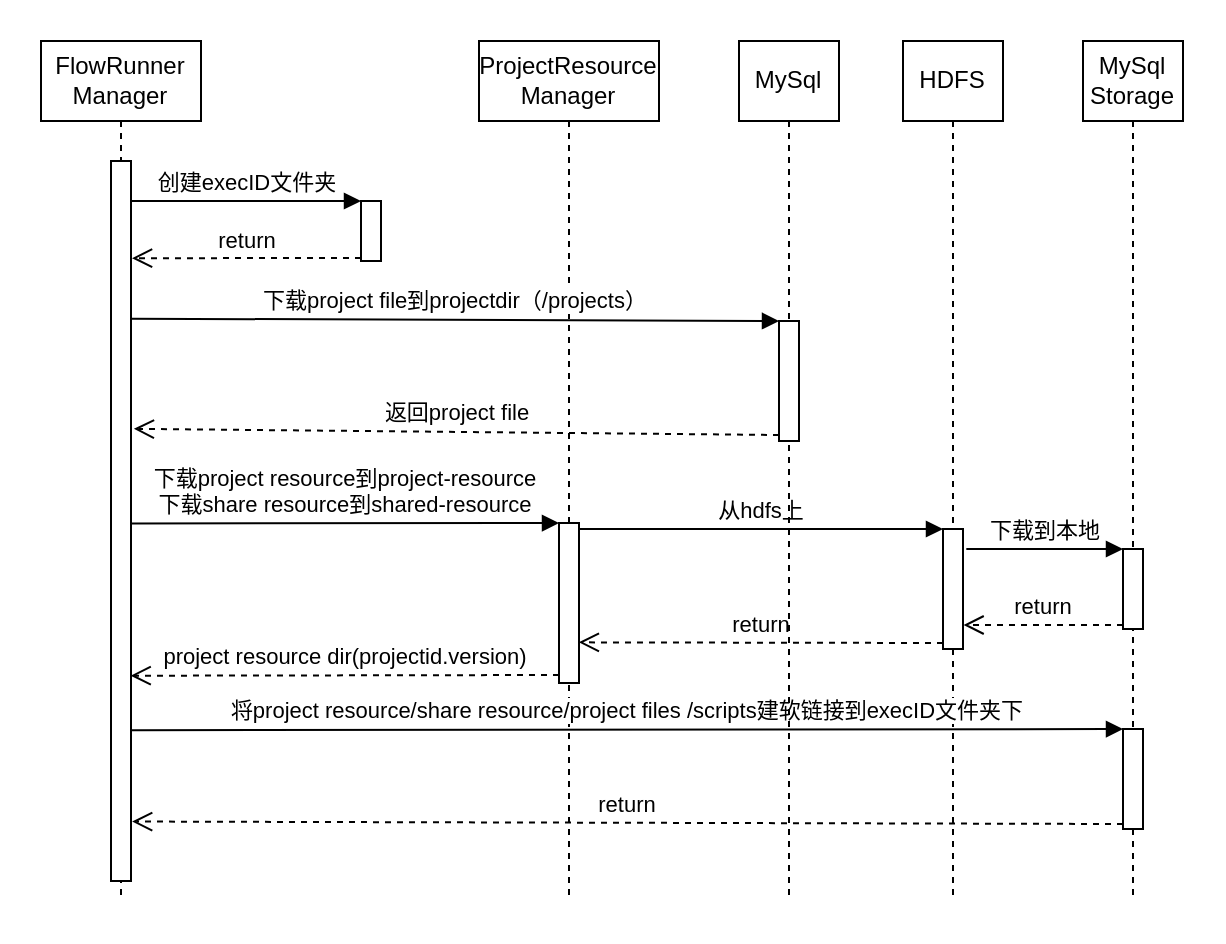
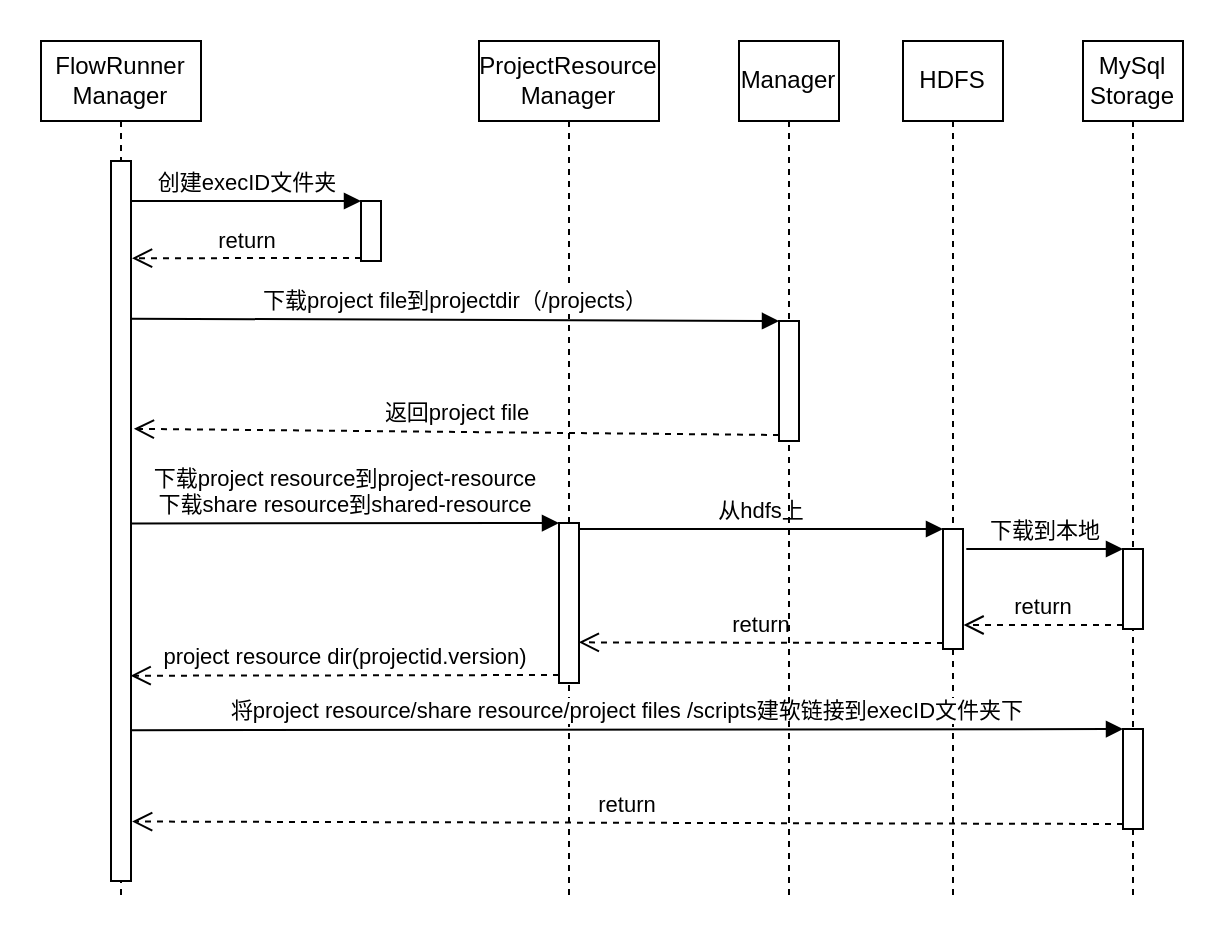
node "MySql": label "MySql" -> "Manager"
